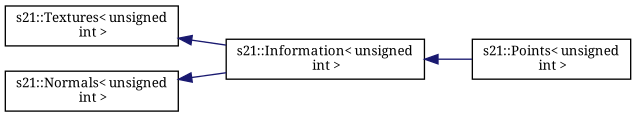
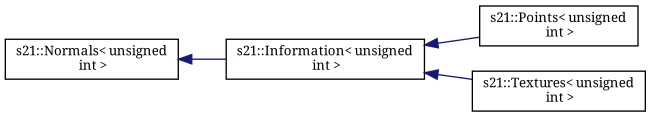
edge "s21::Information< unsigned int >" -> "s21::Textures< unsigned int >": reversed
